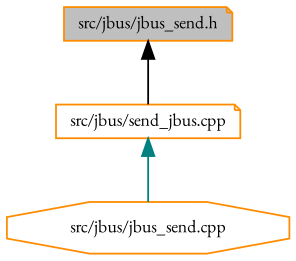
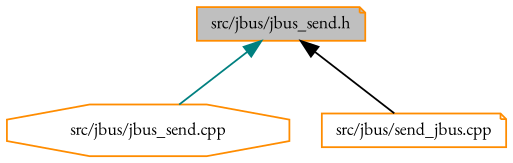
edge "src/jbus/jbus_send.cpp" -> "src/jbus/send_jbus.cpp": now "src/jbus/jbus_send.cpp" -> "src/jbus/jbus_send.h"
